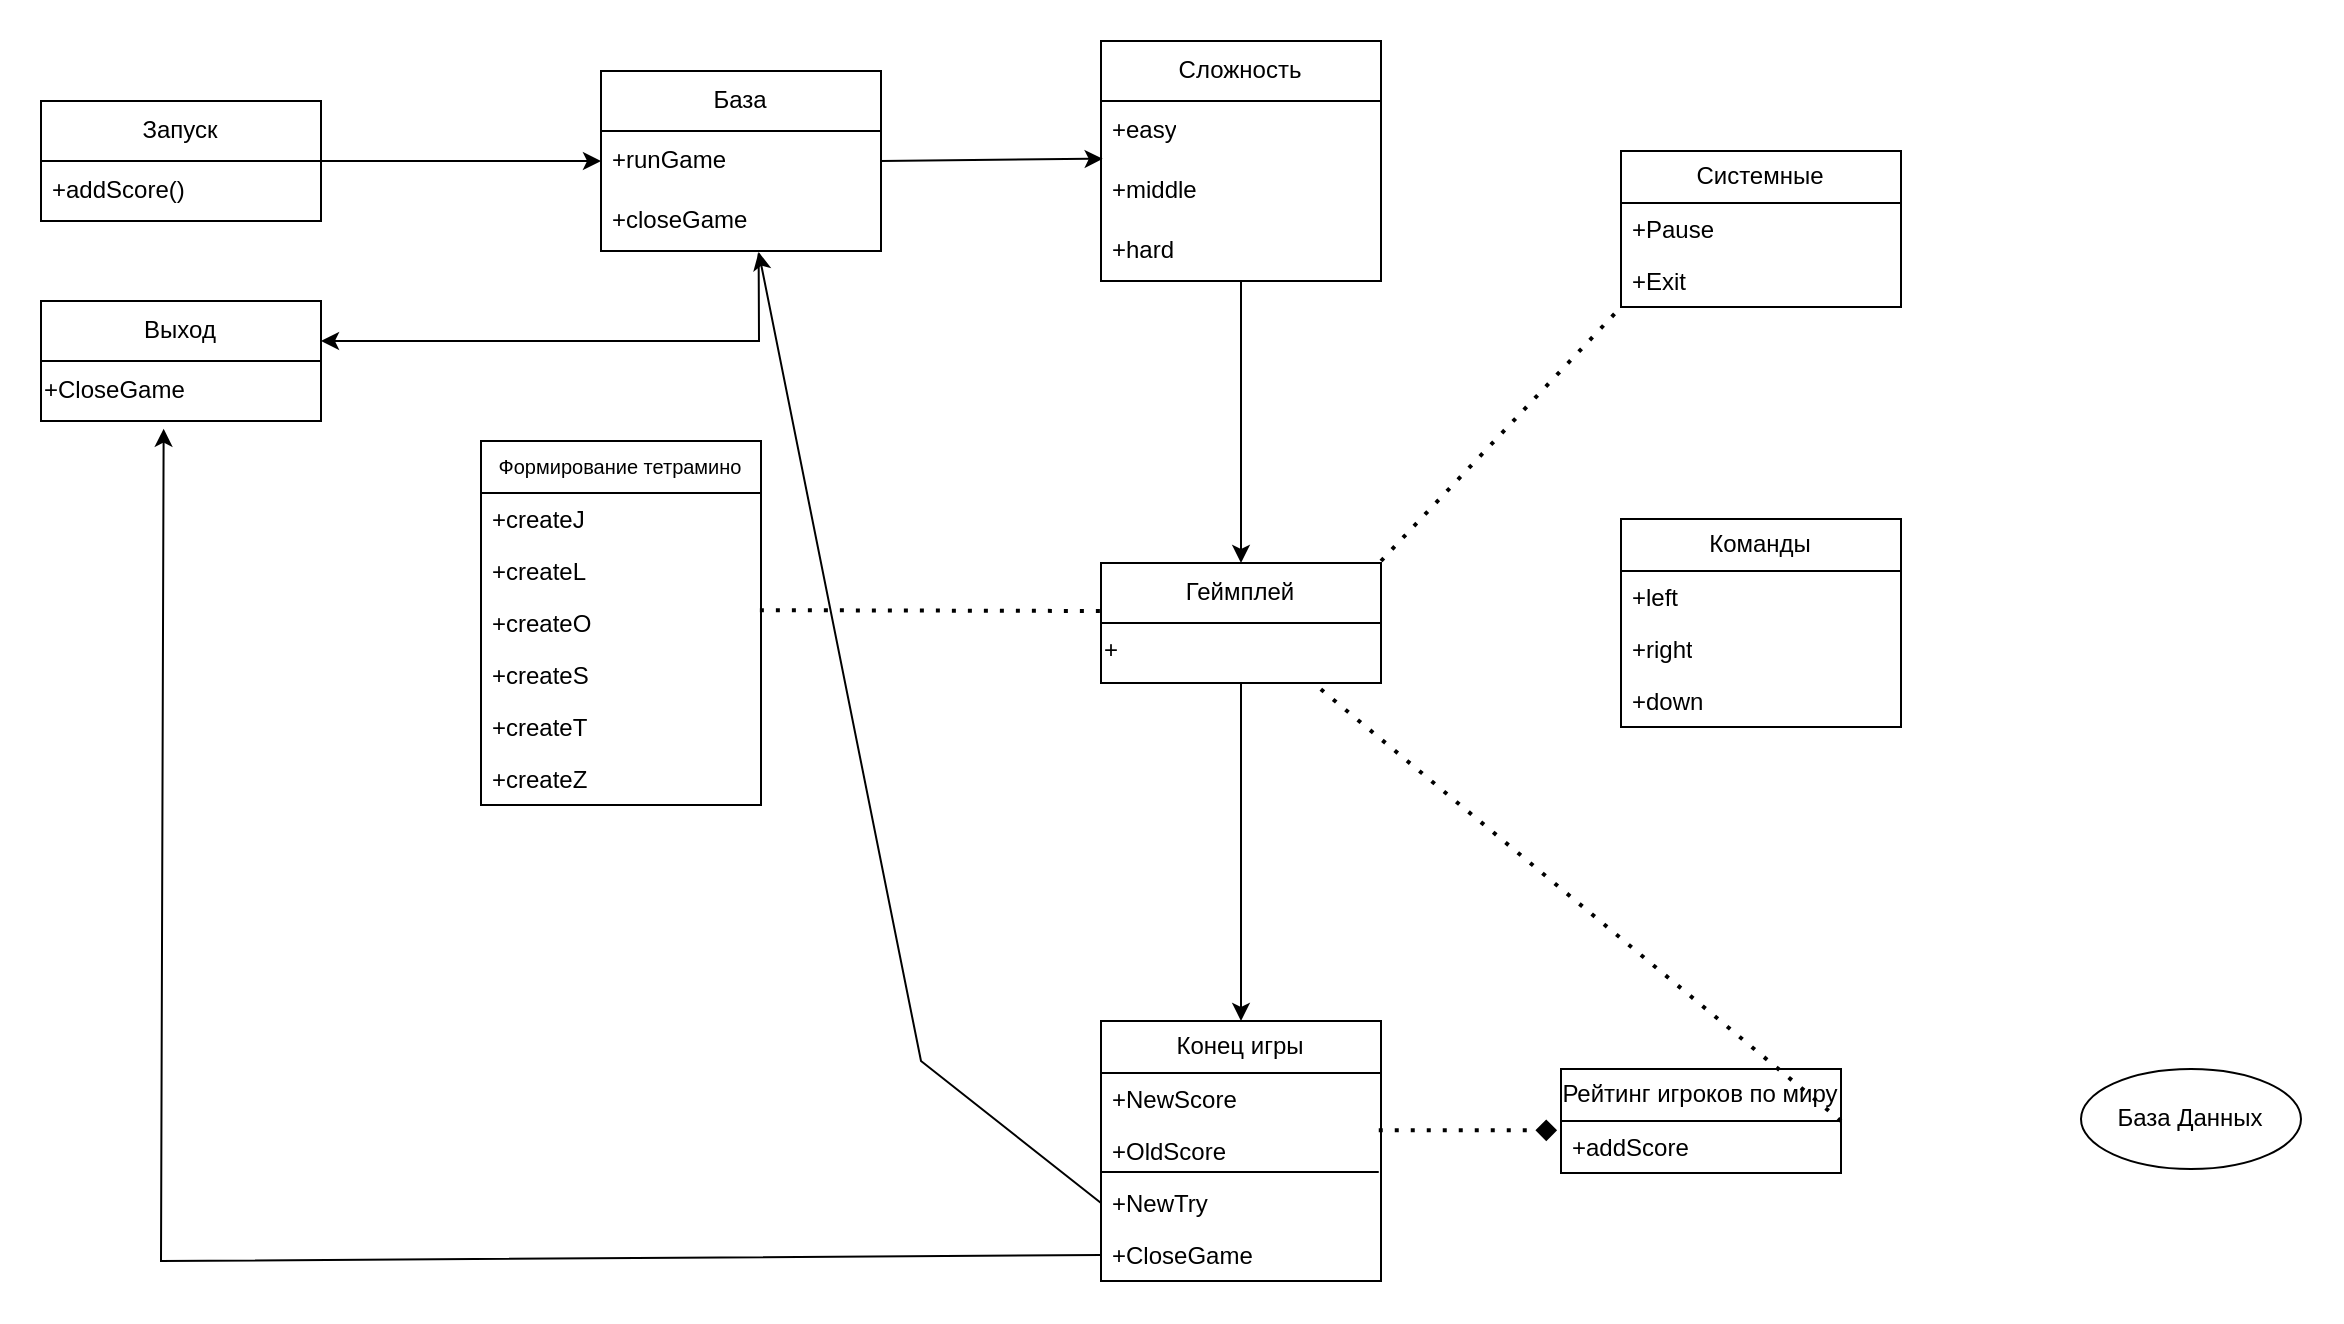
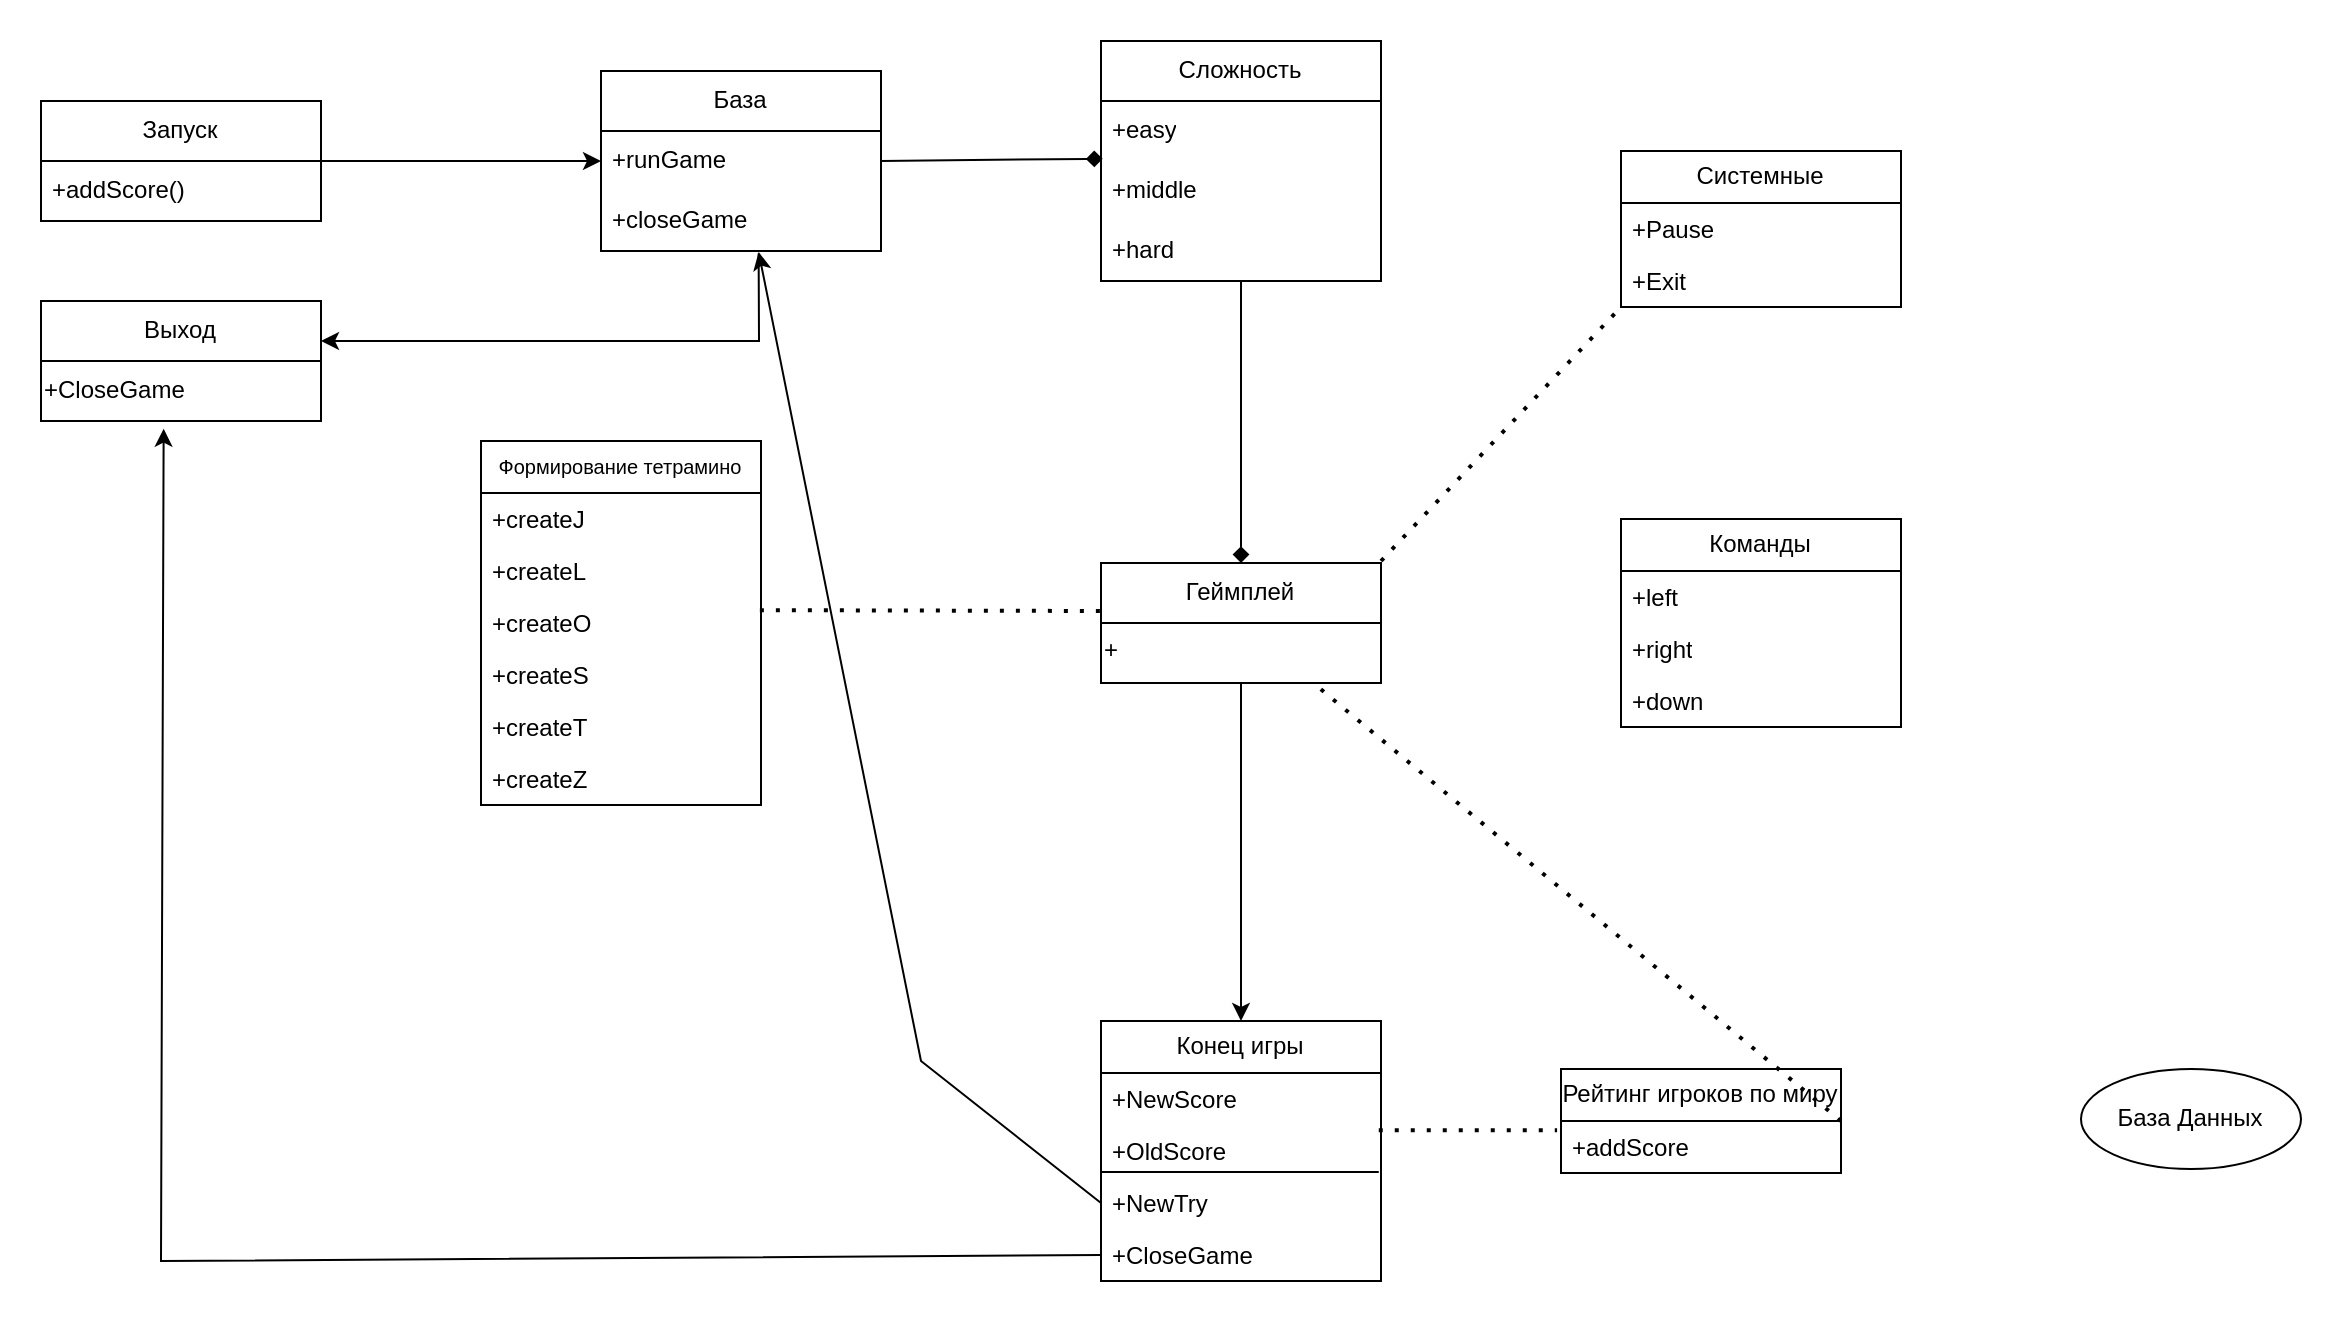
edge "+runGame" -> "+middle": arrowhead classic -> diamond
edge "Сложность" -> "Геймплей": arrowhead classic -> diamond
edge "+OldScore" -> "+addScore": arrowhead diamond -> none
